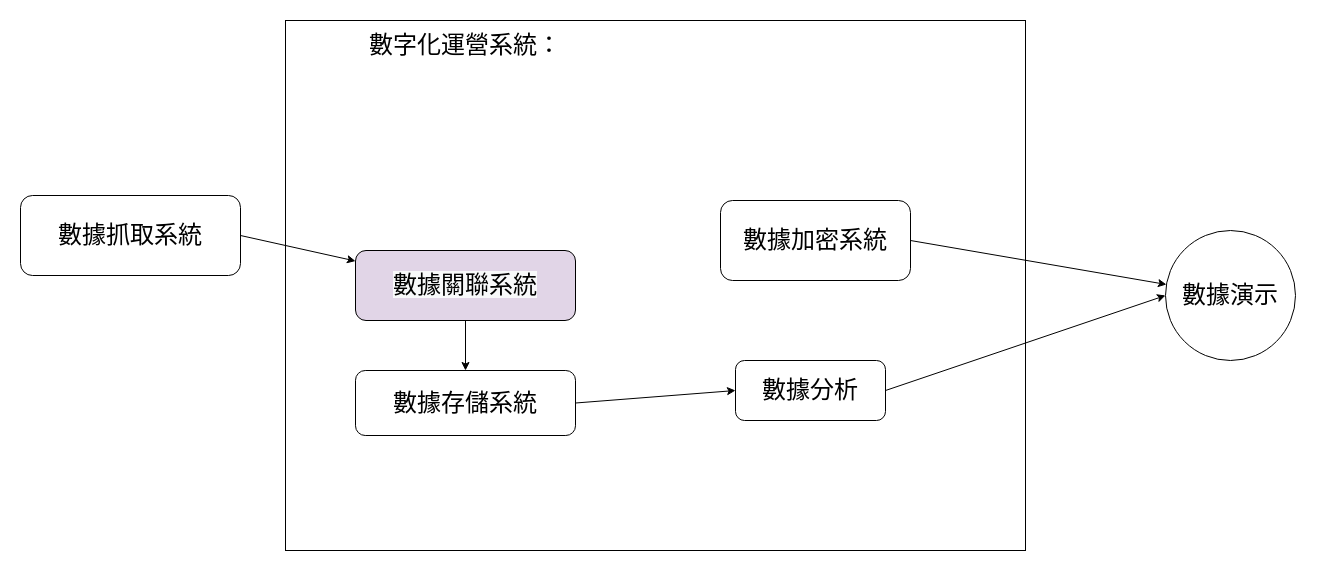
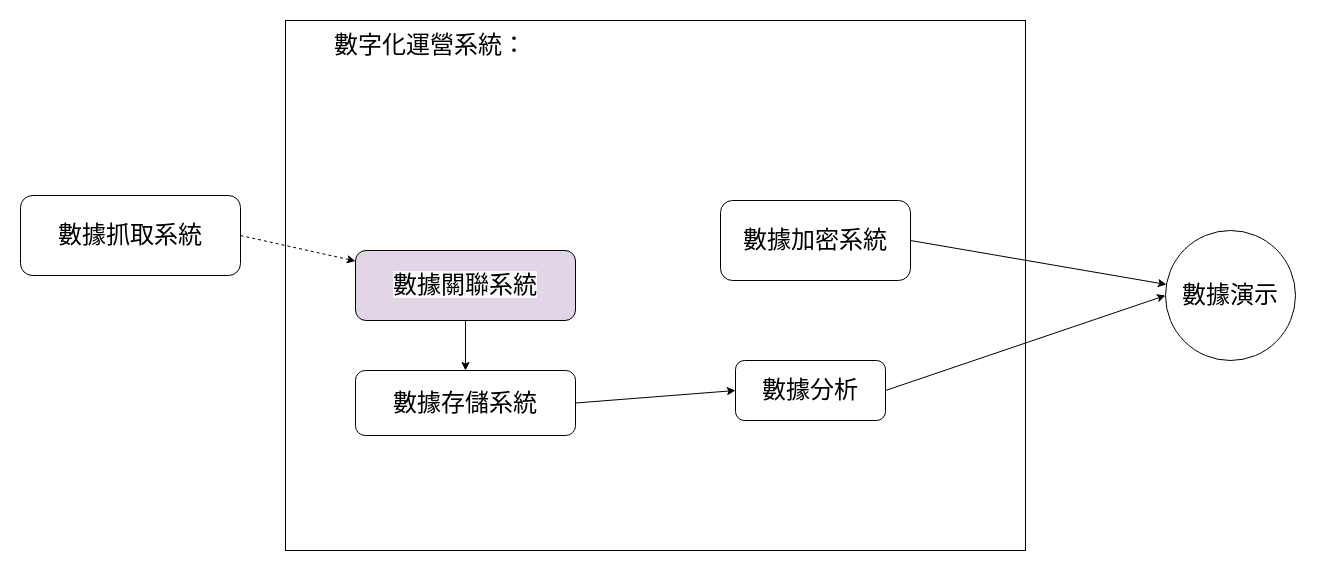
node "數字化運營系統：": moved (466, 46) -> (431, 46)
edge "數據抓取系統" -> "數據關聯系統": style solid -> dashed
